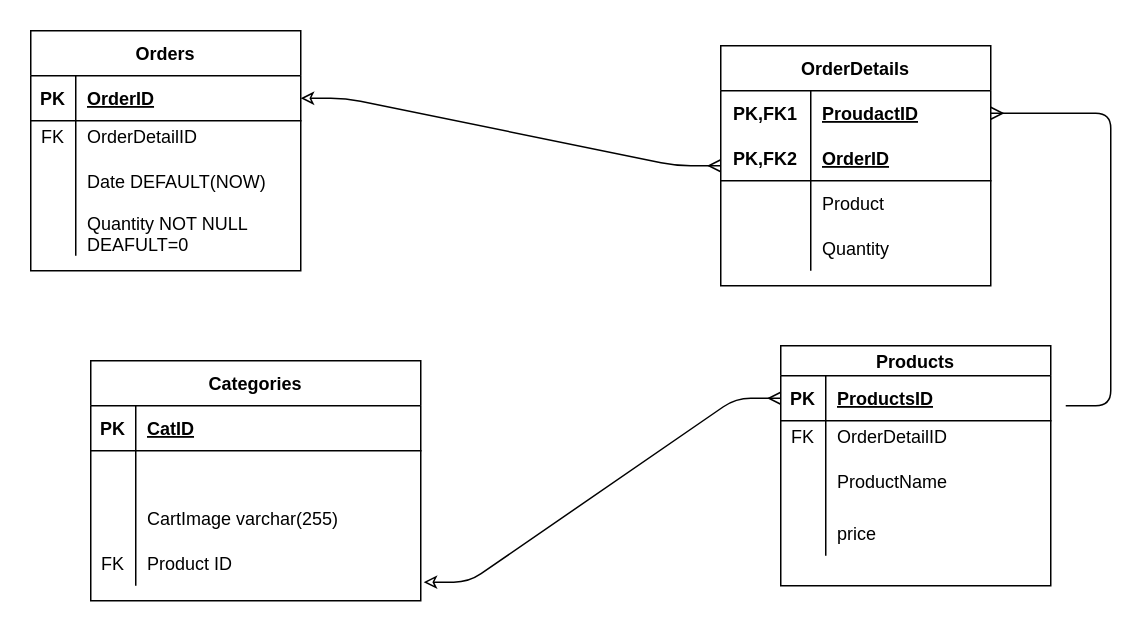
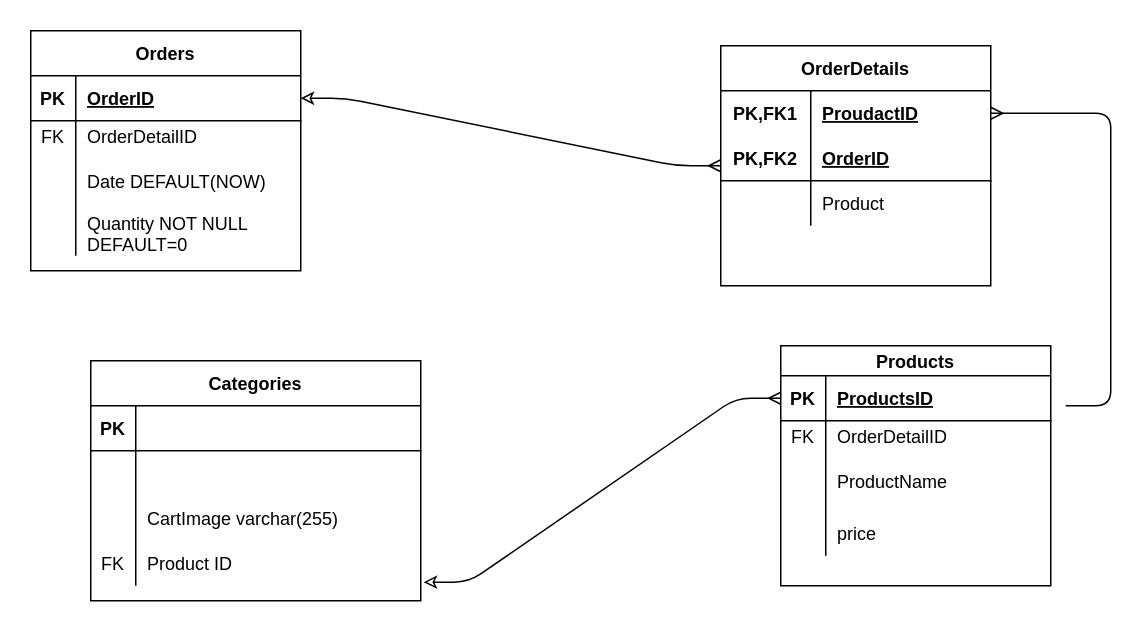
node "Quantity NOT NULL DEAFULT=0": label "Quantity NOT NULL DEAFULT=0" -> "Quantity NOT NULL DEFAULT=0"
node "Quantity": removed
node "CatID": removed
